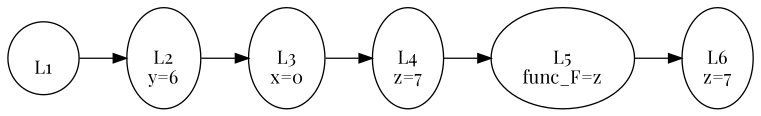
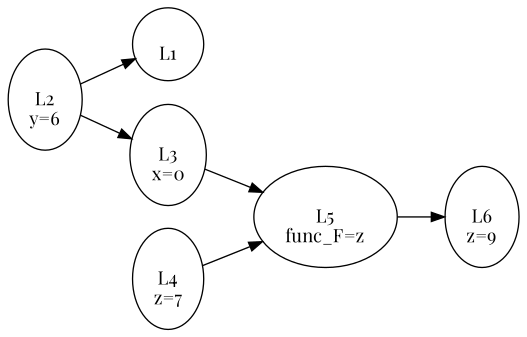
edge "L1" -> "L2 y=6": reversed
edge "L3 x=0" -> "L4 z=7": now "L3 x=0" -> "L5 func_F=z"
node "L6 z=7": label "L6 z=7" -> "L6 z=9"
